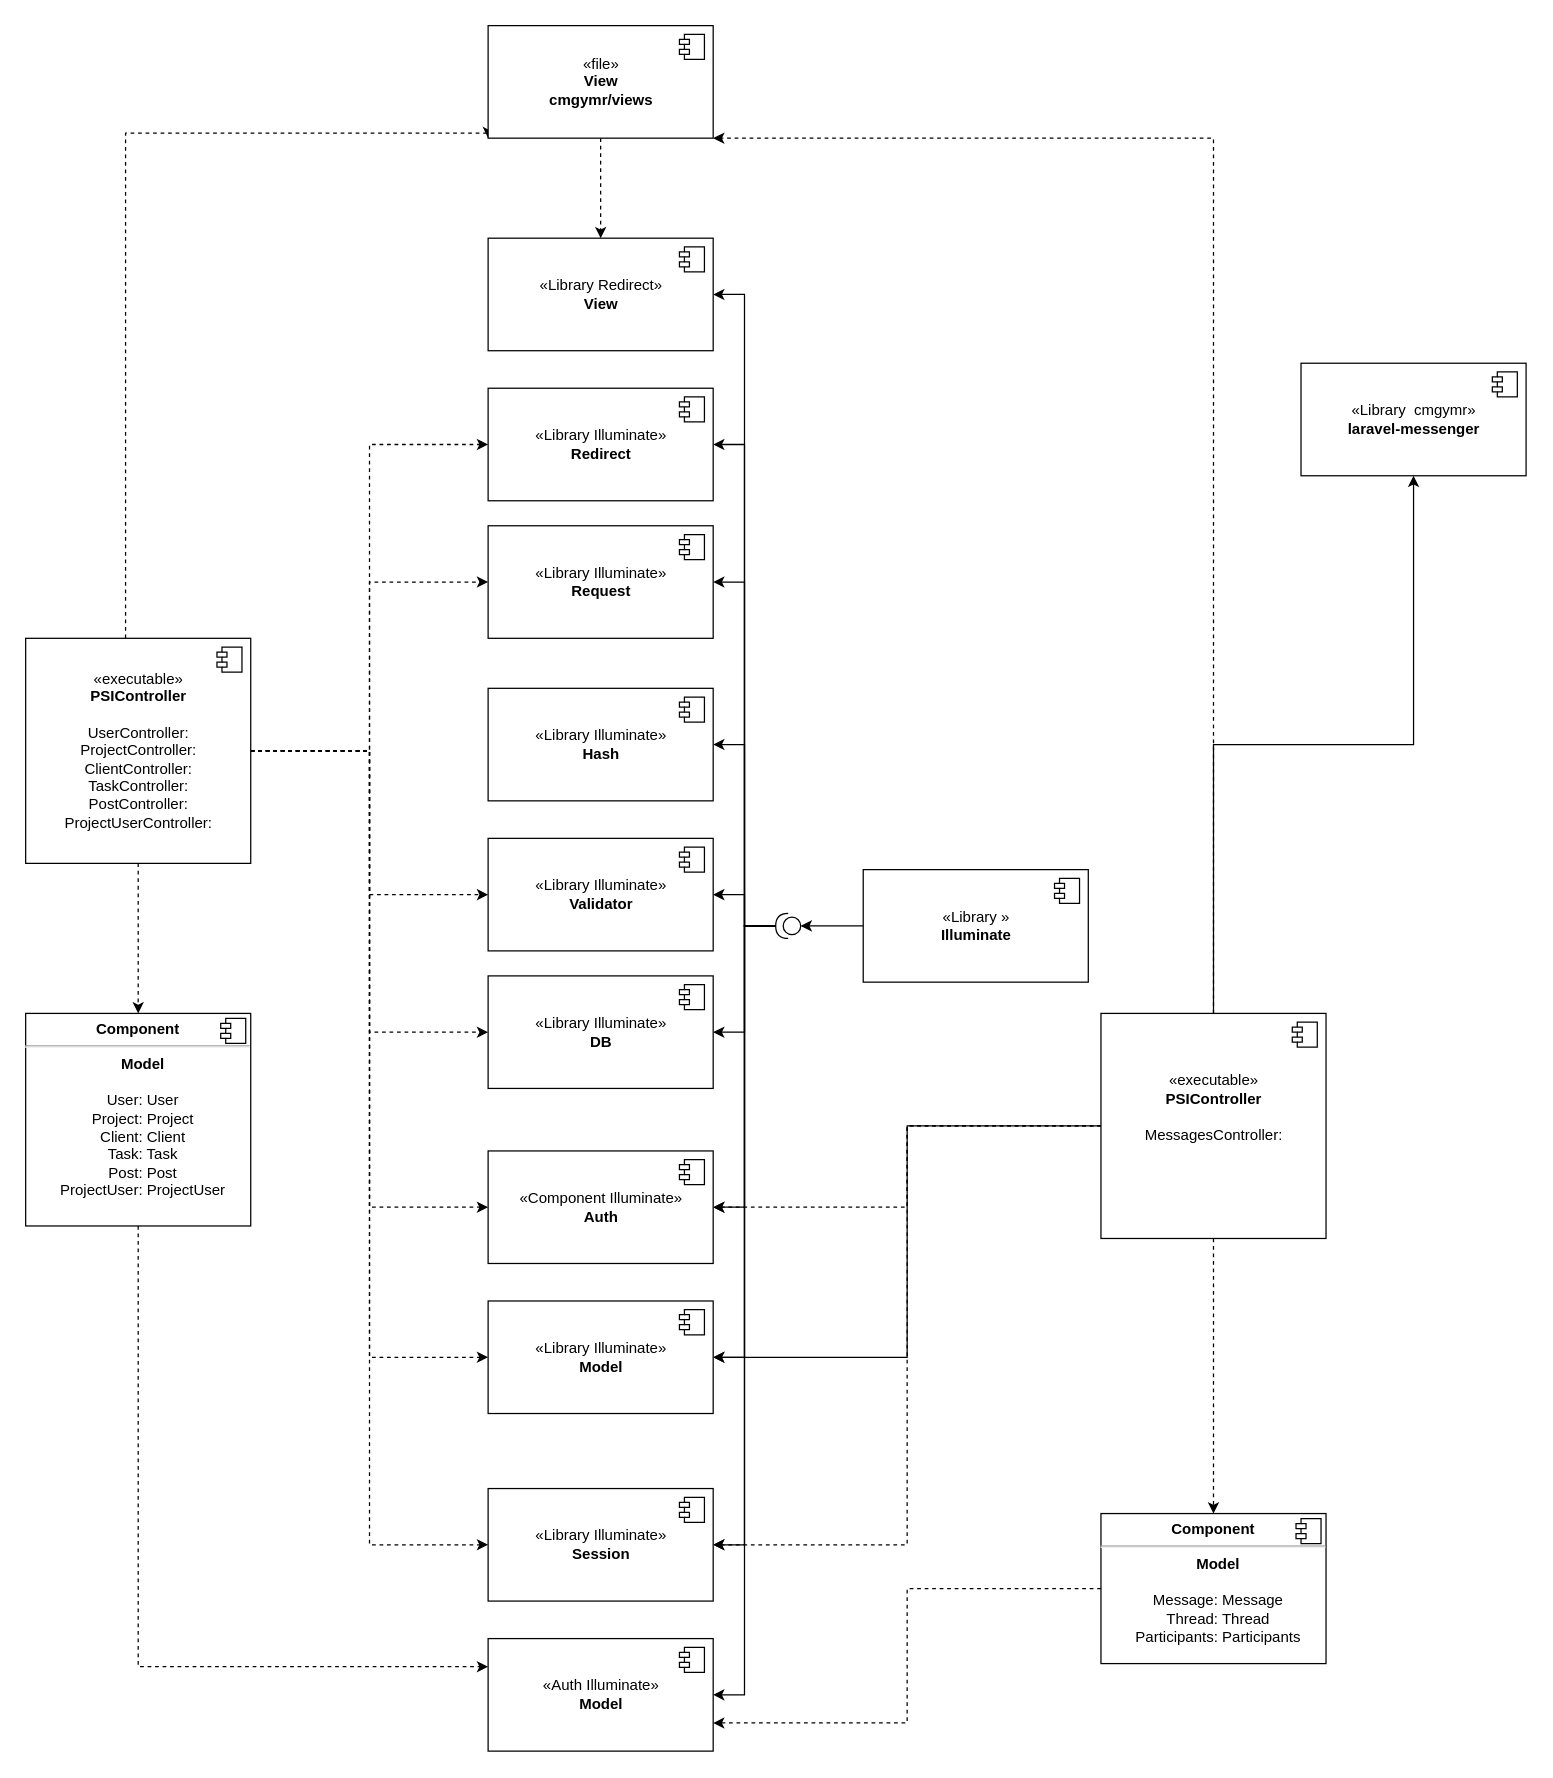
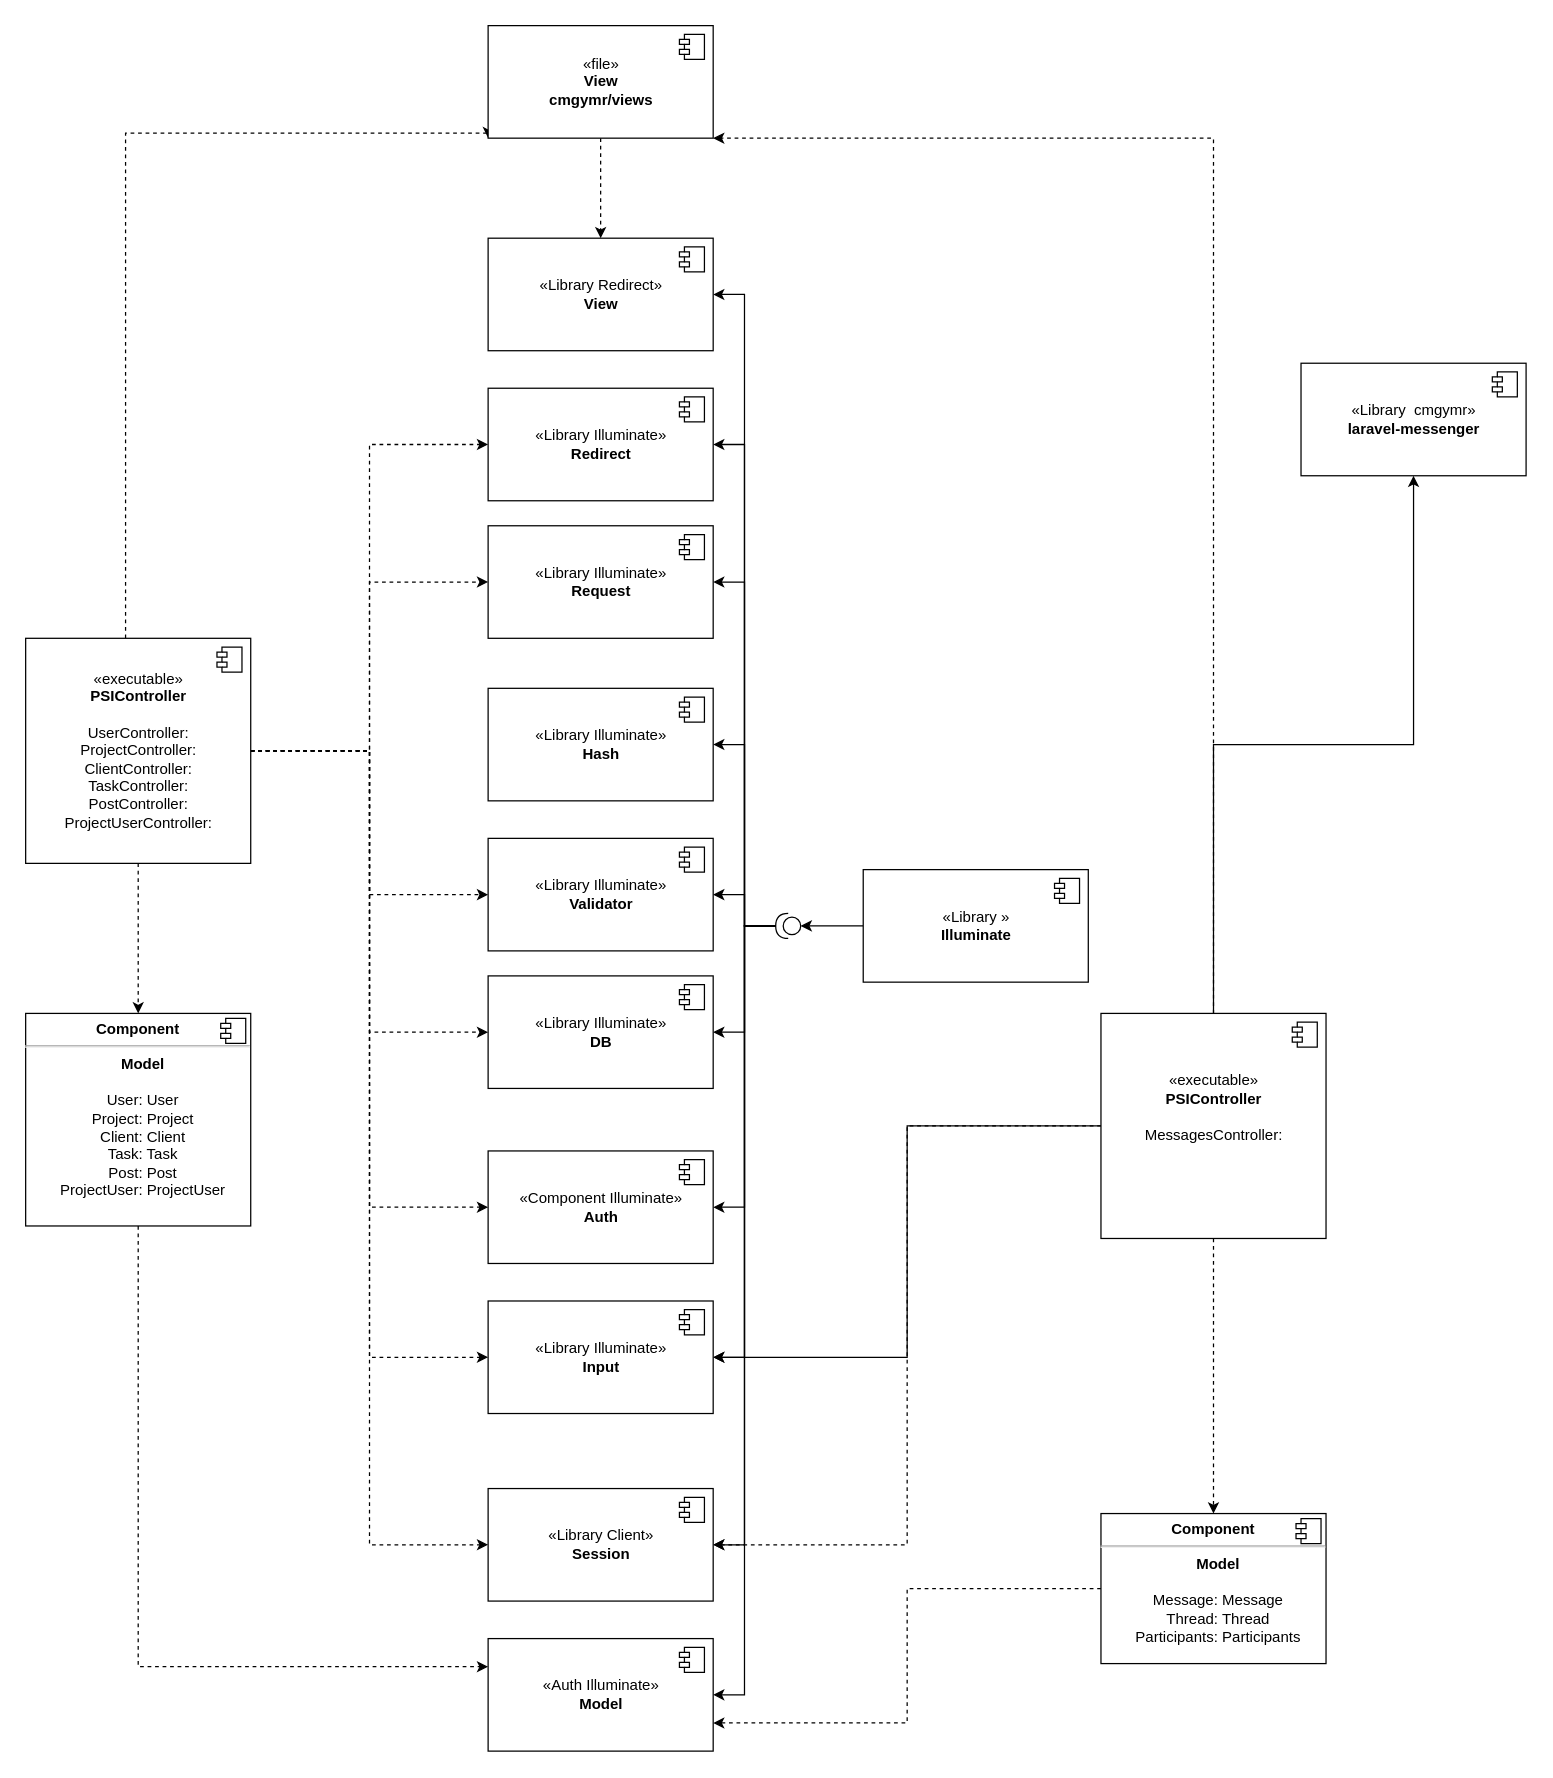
edge "«executable» PSIController MessagesController:" -> "«Component Illuminate» Auth": removed
node "«Library Illuminate» Model": label "«Library Illuminate» Model" -> "«Library Illuminate» Input"
node "«Library Illuminate» Session": label "«Library Illuminate» Session" -> "«Library Client» Session"
